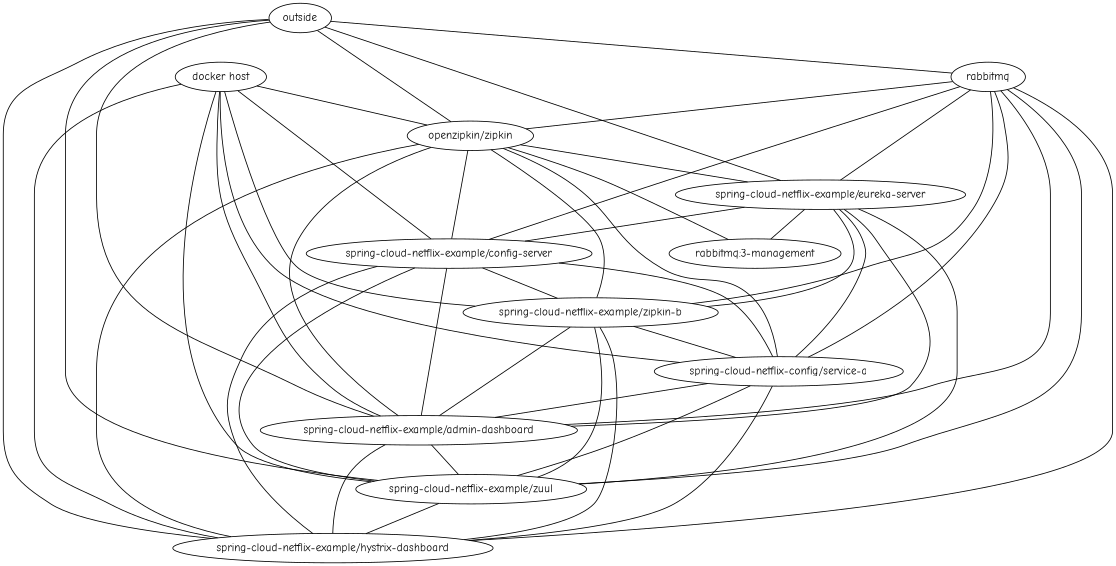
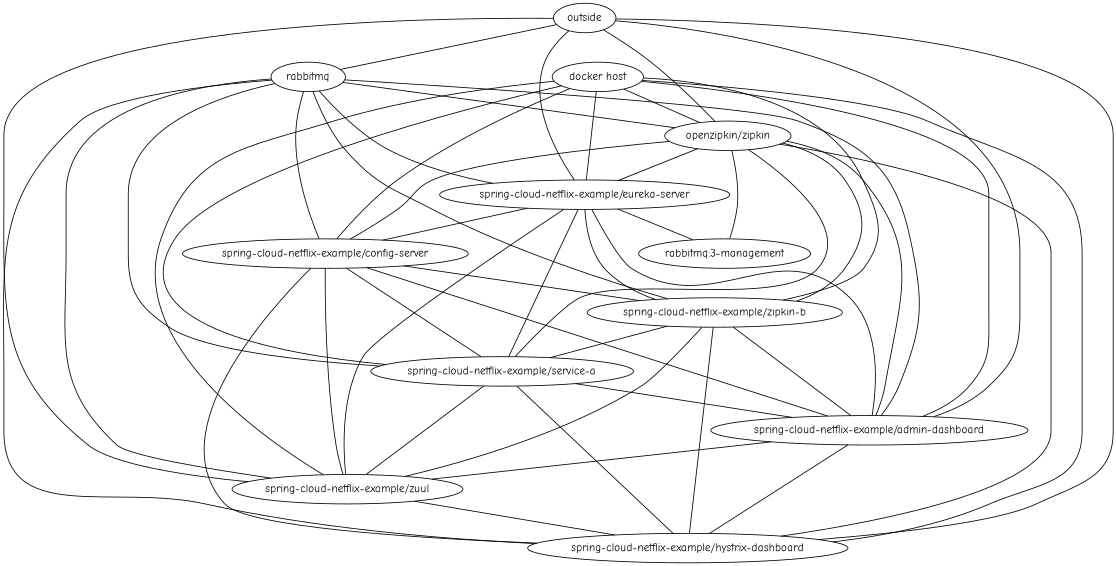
edge "docker host" -- "spring-cloud-netflix-example/eureka-server": added
node "spring-cloud-netflix-config/service-a": label "spring-cloud-netflix-config/service-a" -> "spring-cloud-netflix-example/service-a"
